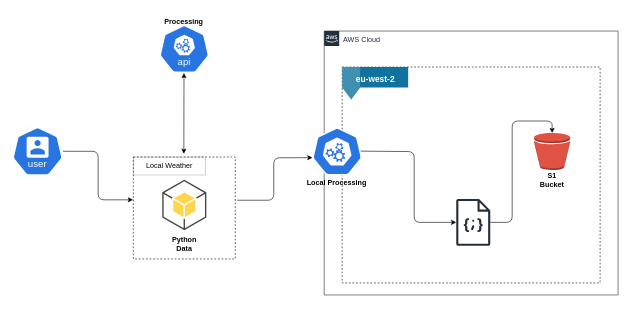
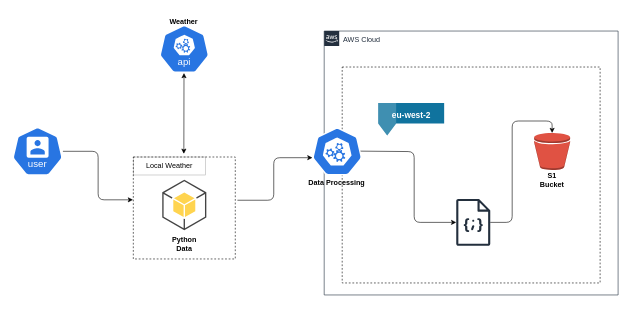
node "Processing": label "Processing" -> "Weather"
node "eu-west-2": moved (375, 83) -> (411, 119)
node "Local Processing": label "Local Processing" -> "Data Processing"
